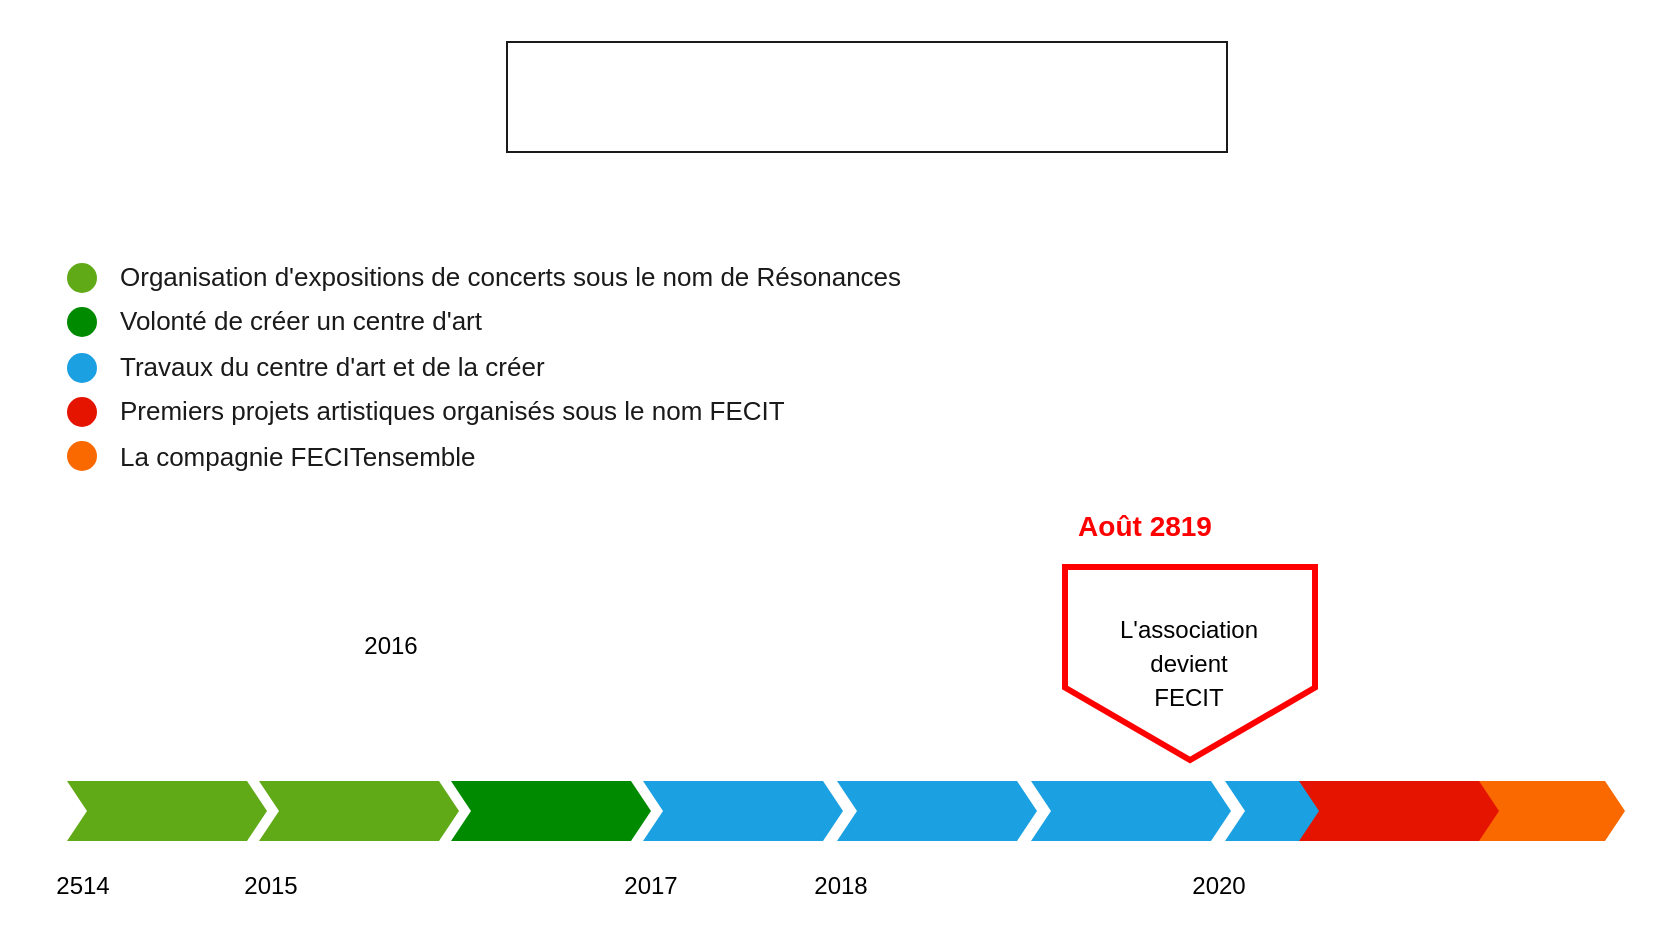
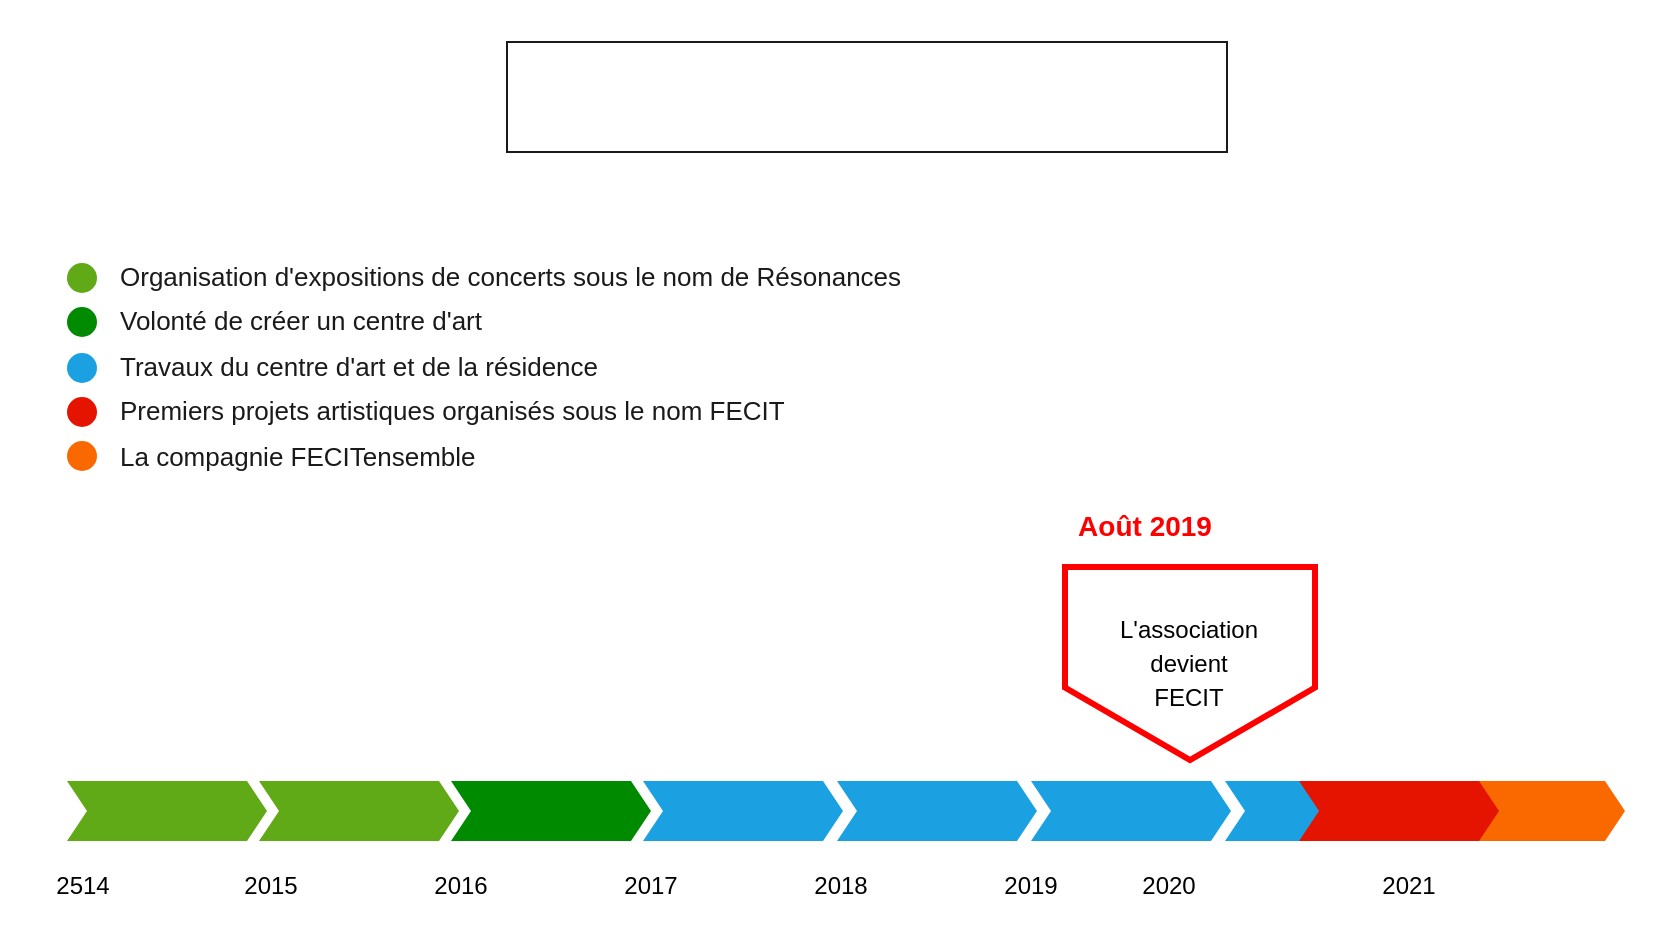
node "Travaux du centre d'art et de la créer": label "Travaux du centre d'art et de la créer" -> "Travaux du centre d'art et de la résidence"
node "Août 2819": label "Août 2819" -> "Août 2019"
node "2016": moved (391, 647) -> (461, 887)
node "2019": added
node "2020": moved (1219, 887) -> (1169, 887)
node "2021": added
